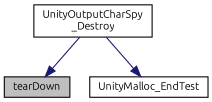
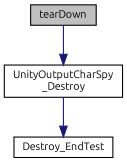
edge "UnityOutputCharSpy _Destroy" -> "tearDown": reversed
node "UnityMalloc_EndTest": label "UnityMalloc_EndTest" -> "Destroy_EndTest"
